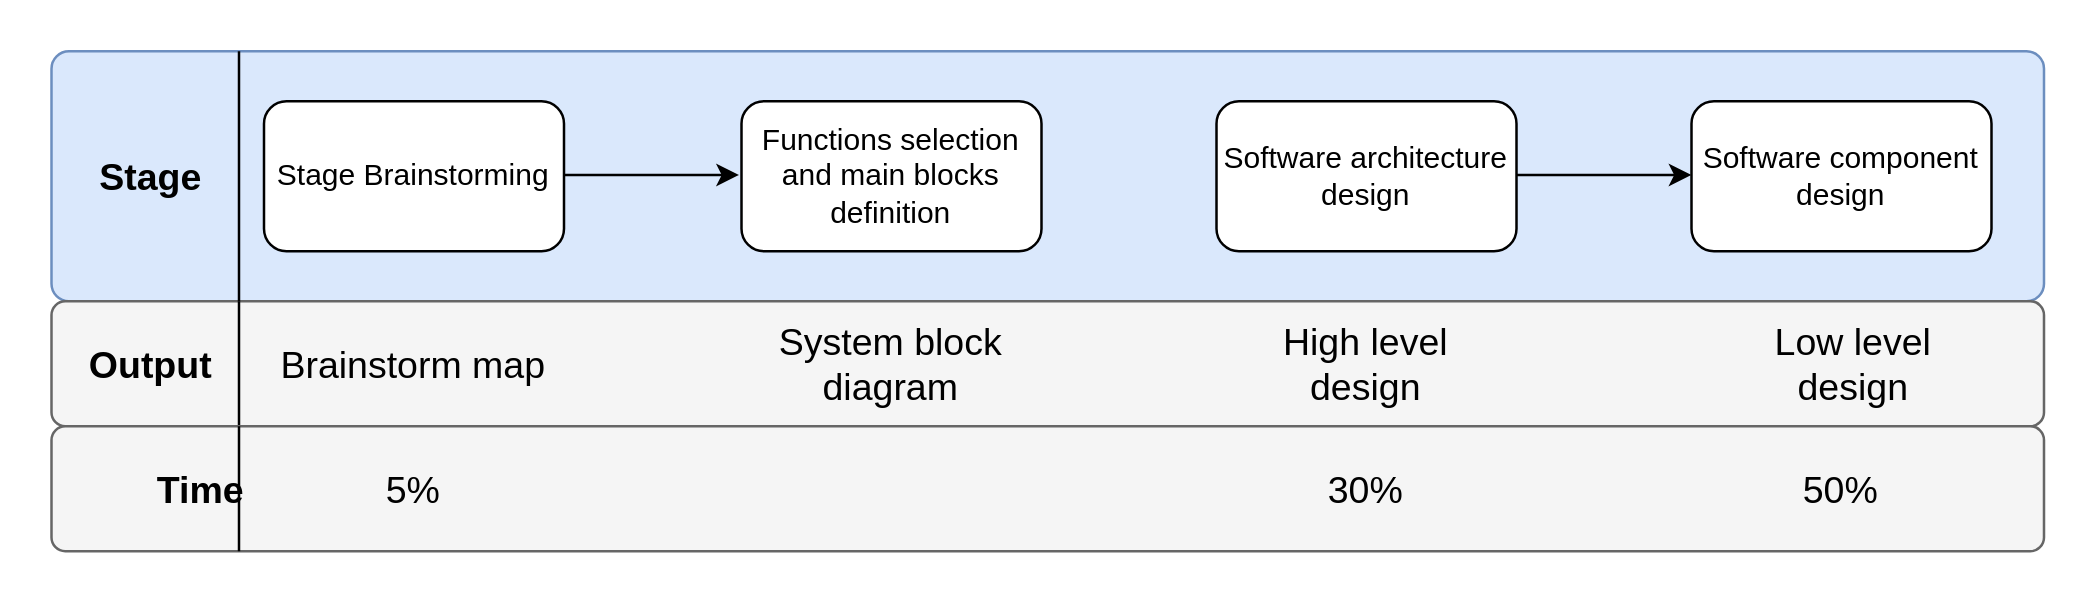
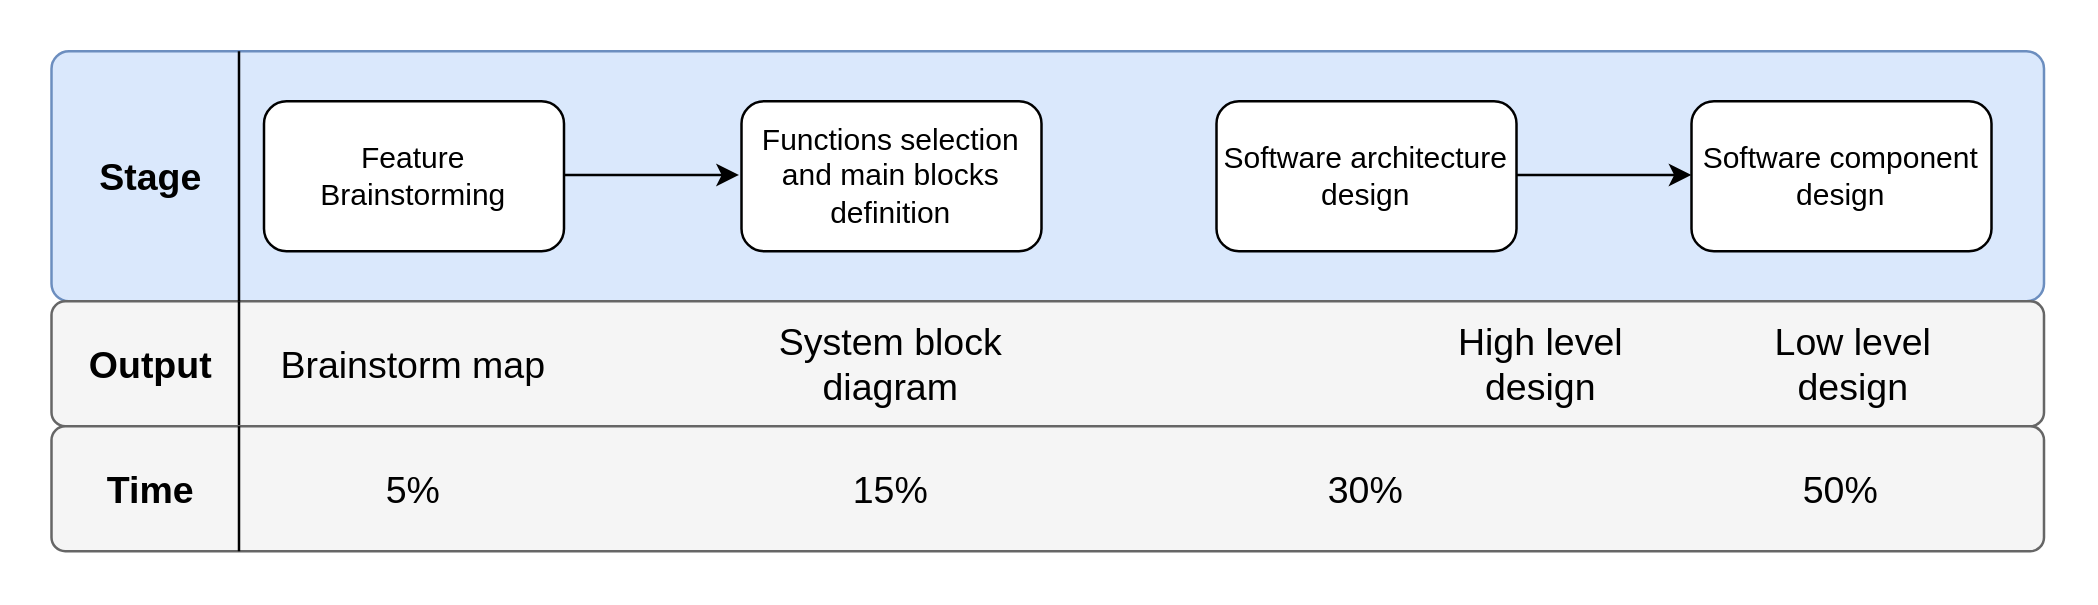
node "Stage Brainstorming": label "Stage Brainstorming" -> "Feature Brainstorming"
node "High level design": moved (1366, 364) -> (1541, 364)
node "Time": moved (201, 489) -> (151, 489)
node "15%": added
